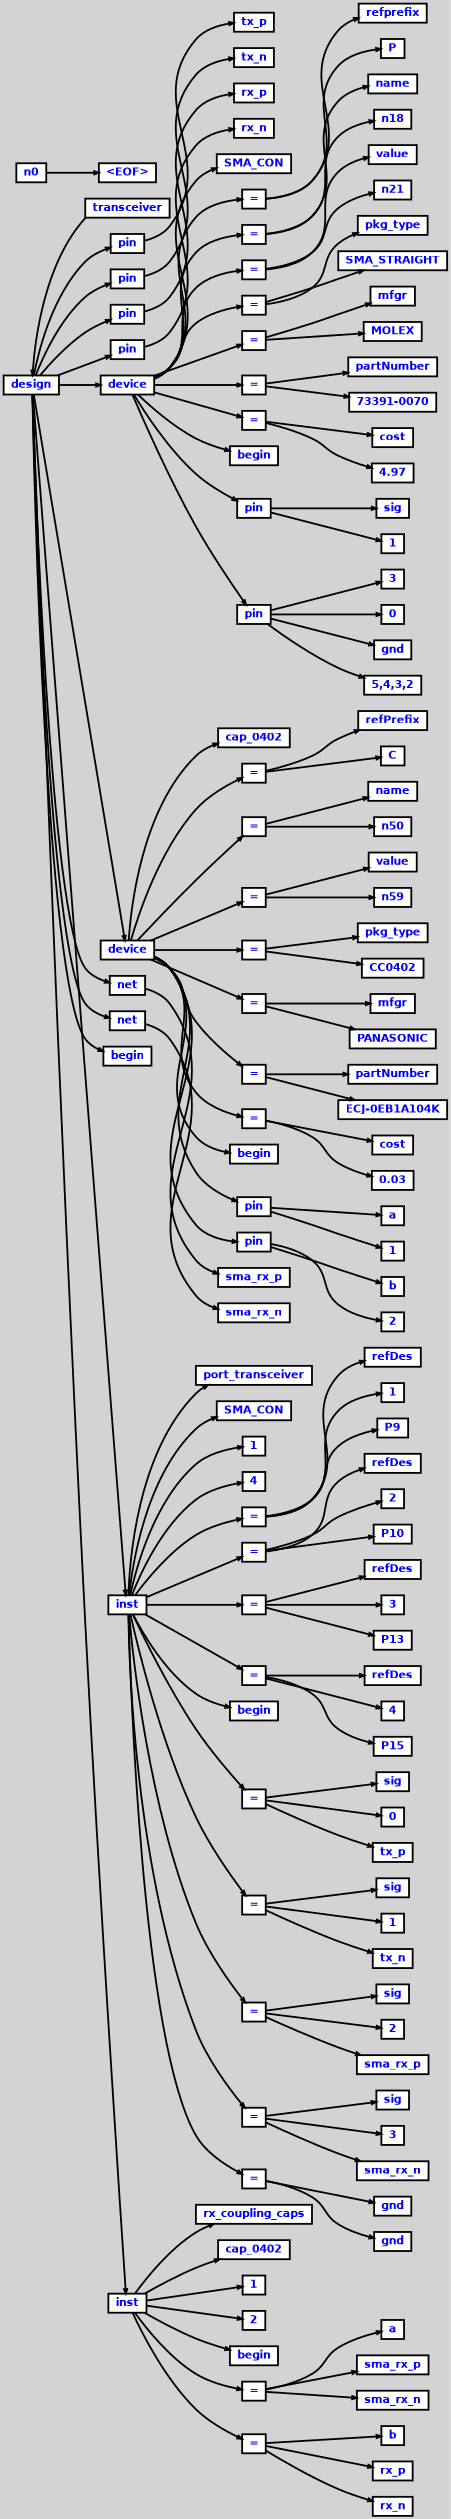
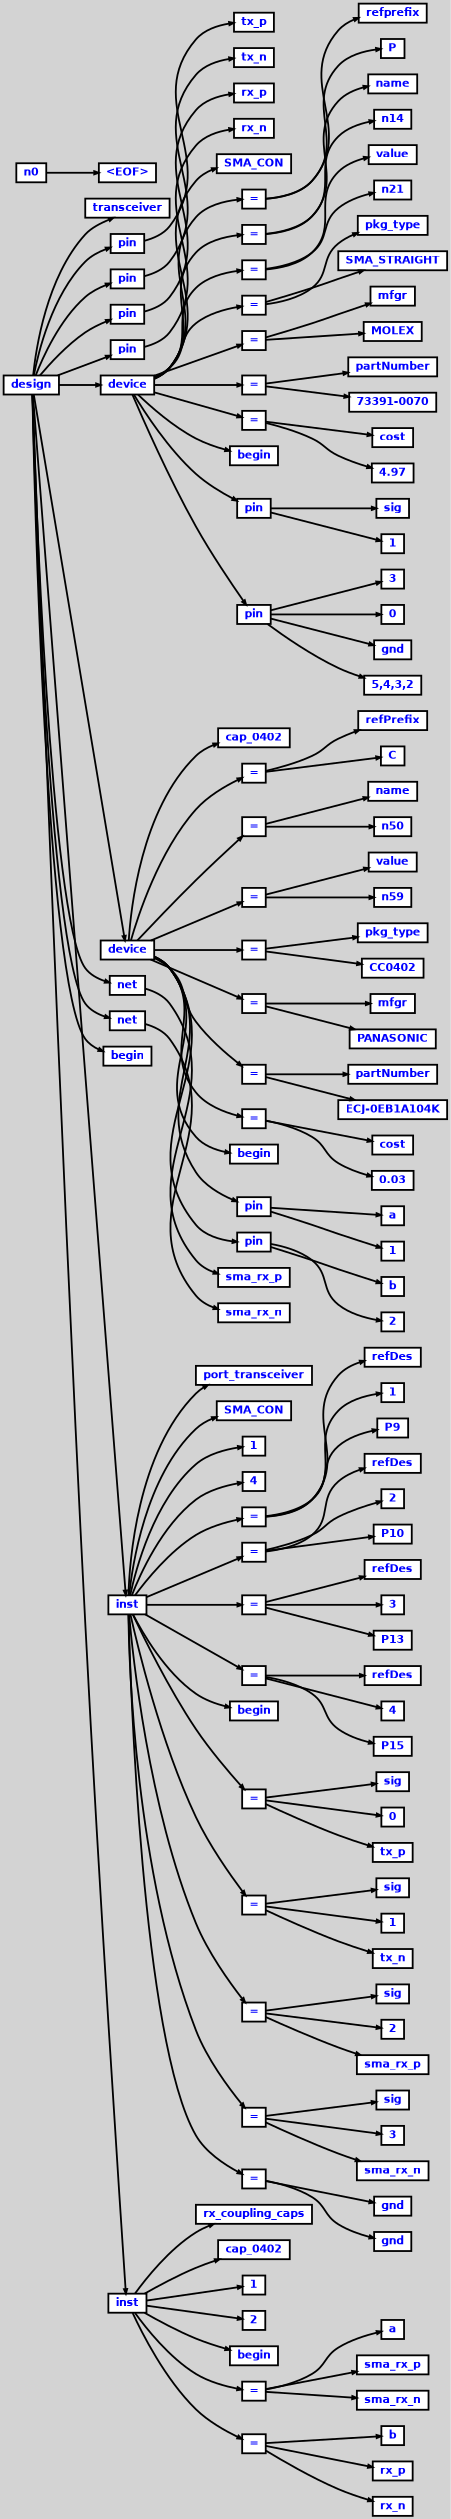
node "n18": label "n18" -> "n14"
edge "transceiver" -> "design": reversed
